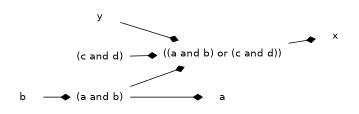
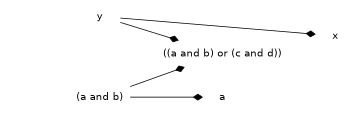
edge "((a and b) or (c and d))" -> "x": now "y" -> "x"
node "(c and d)": removed
node "b": removed
